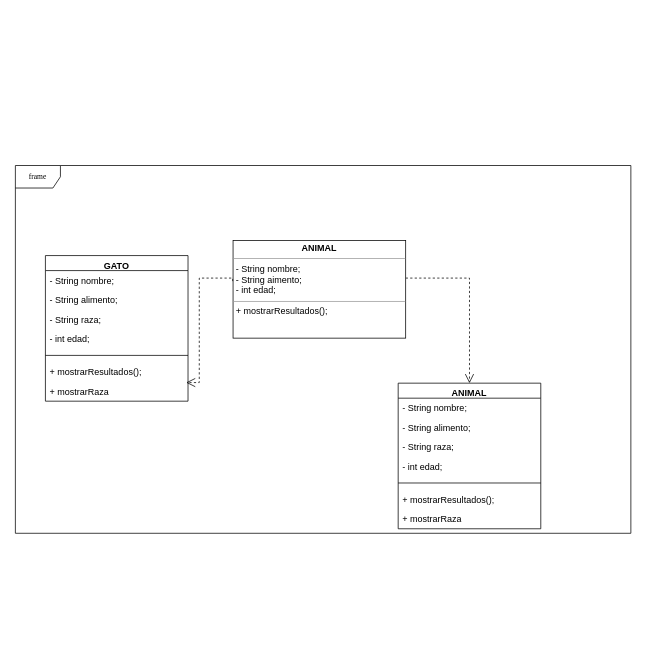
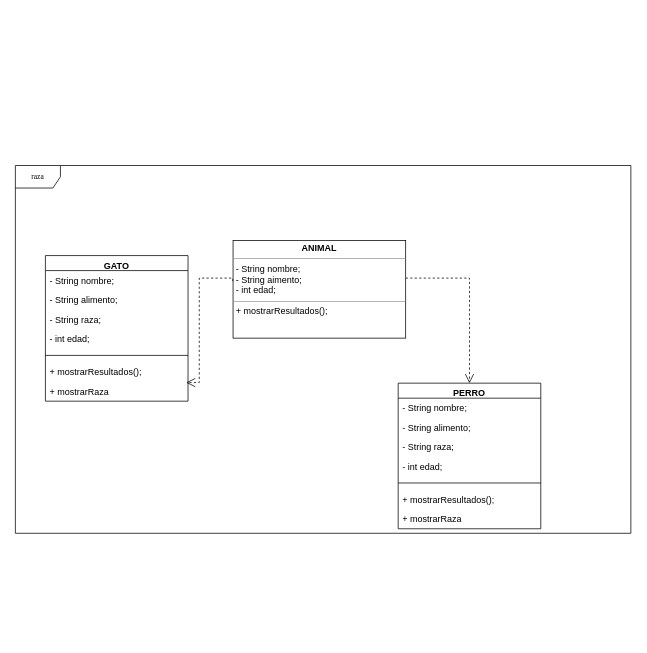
node "frame": label "frame" -> "raza"
node "ANIMAL": label "ANIMAL" -> "PERRO"
